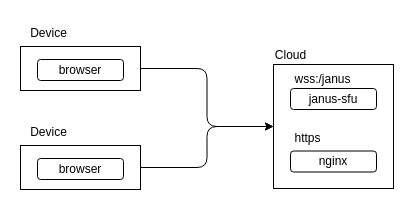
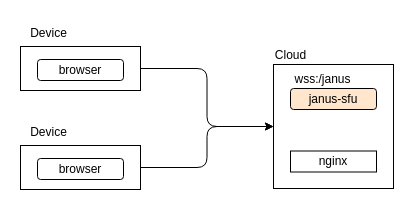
node "janus-sfu": fillcolor #ffffff -> #ffe6cc
node "https": removed
node "nginx": shape rounded rectangle -> rectangle
